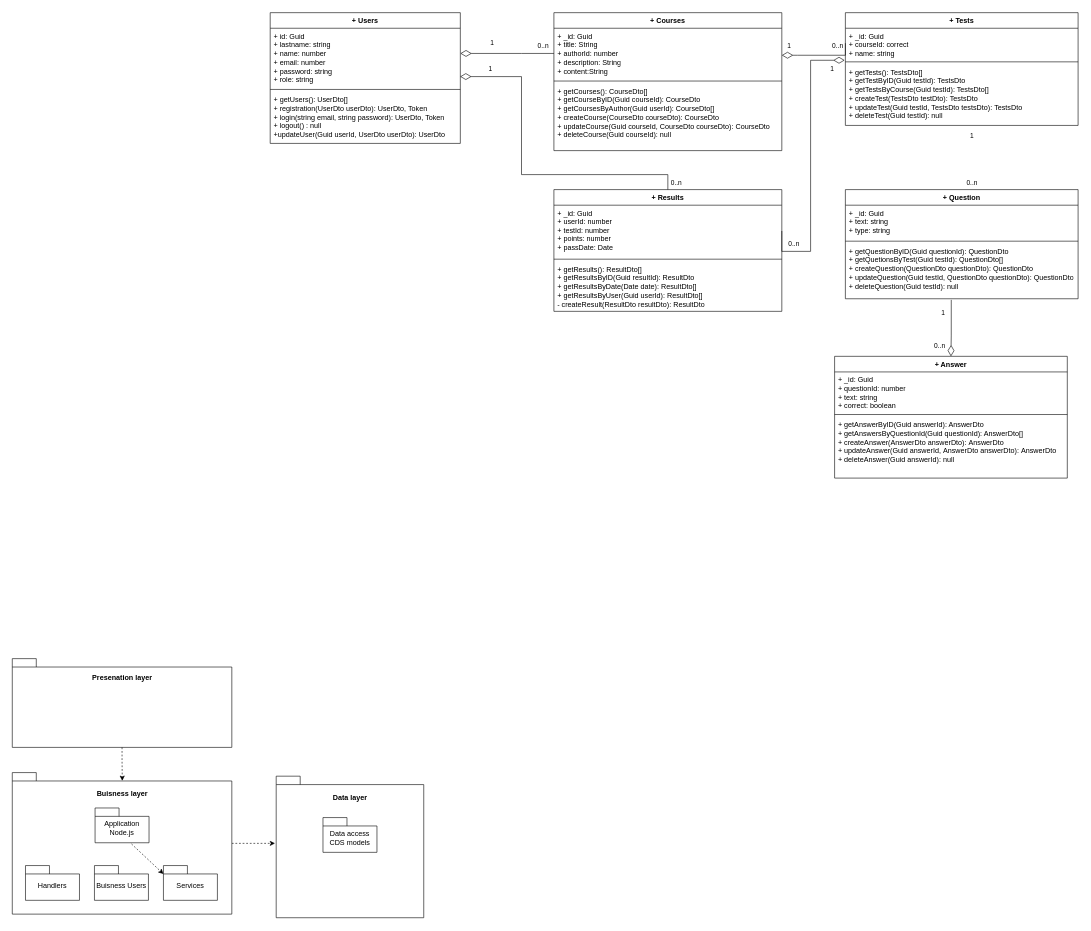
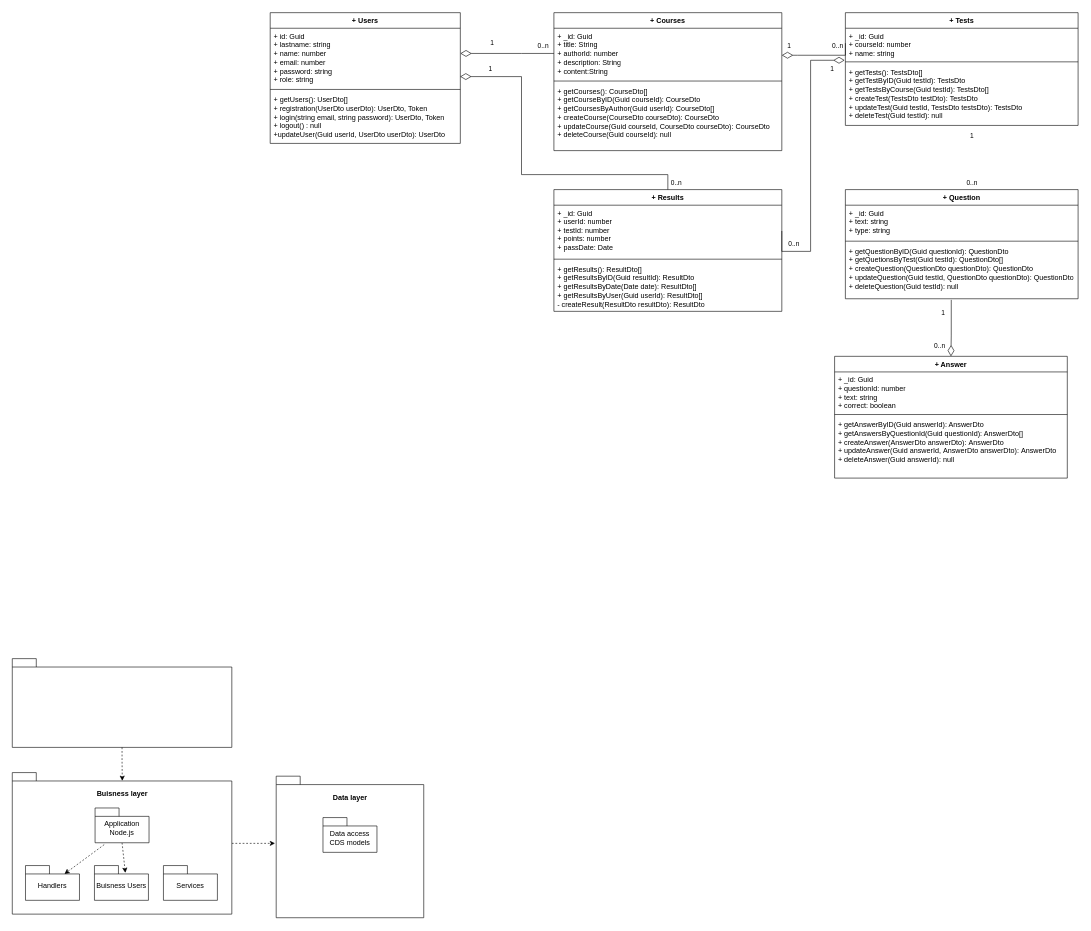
node "+ _id: Guid + courseId: correct + name: string": label "+ _id: Guid + courseId: correct + name: string" -> "+ _id: Guid + courseId: number + name: string"
node "Presenation layer": removed
edge "Application Node.js" -> "Buisness Users": added
edge "Application Node.js" -> "Services": removed
edge "Application Node.js" -> "Handlers": added
